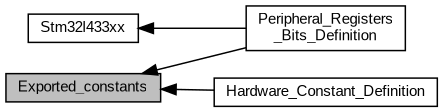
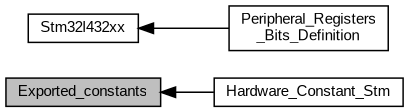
node "Stm32l433xx": label "Stm32l433xx" -> "Stm32l432xx"
edge "Peripheral_Registers _Bits_Definition" -> "Exported_constants": removed
node "Hardware_Constant_Definition": label "Hardware_Constant_Definition" -> "Hardware_Constant_Stm"
